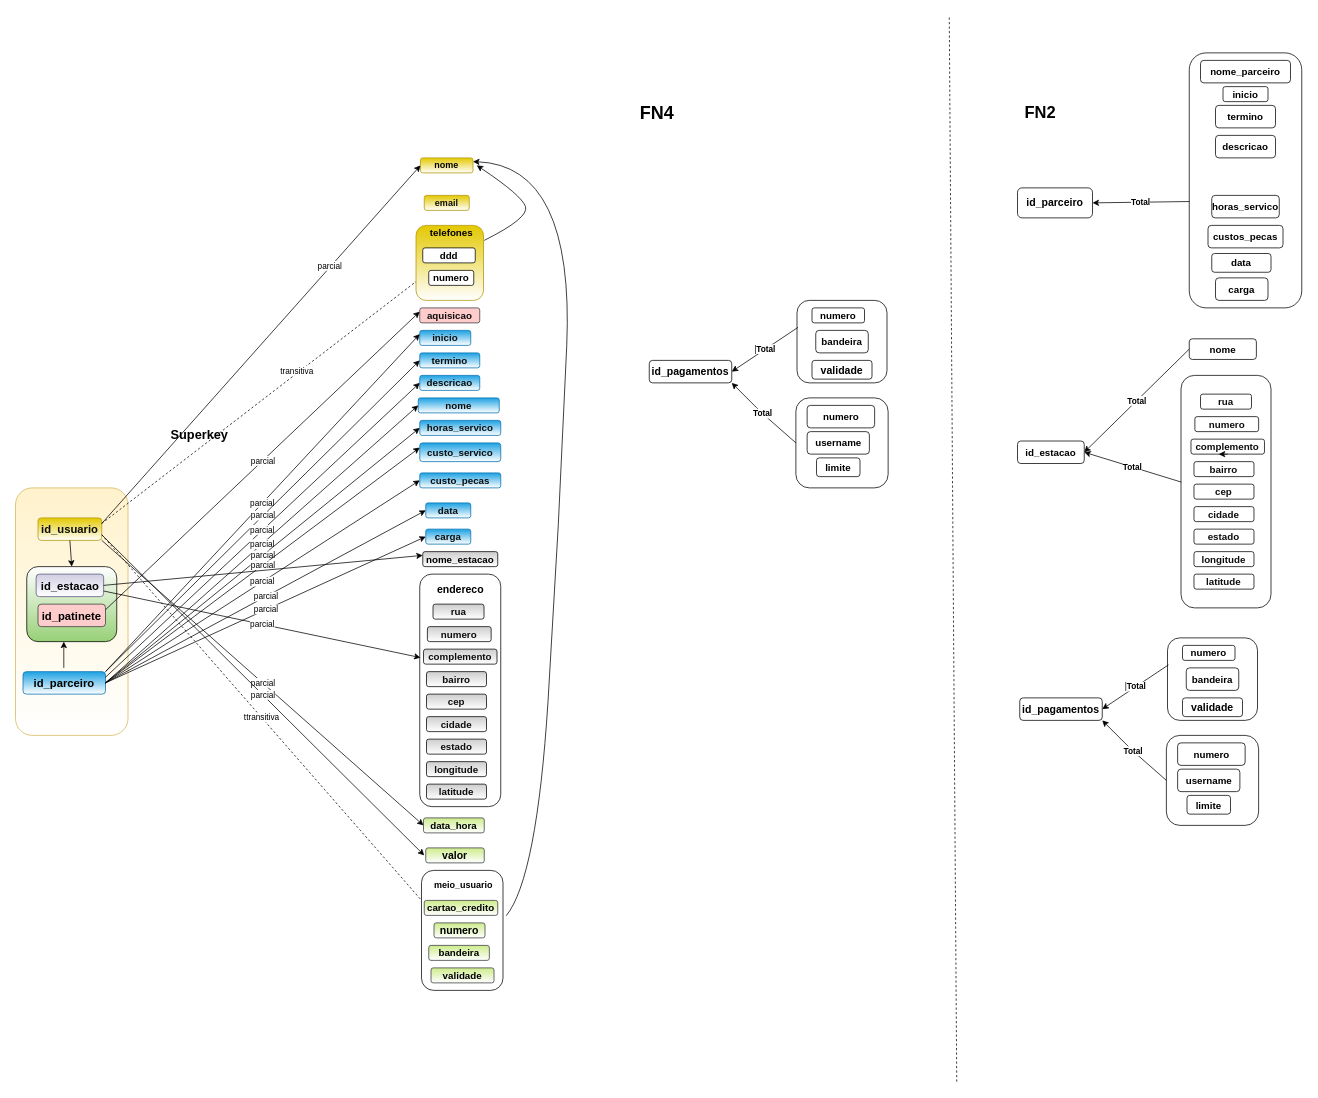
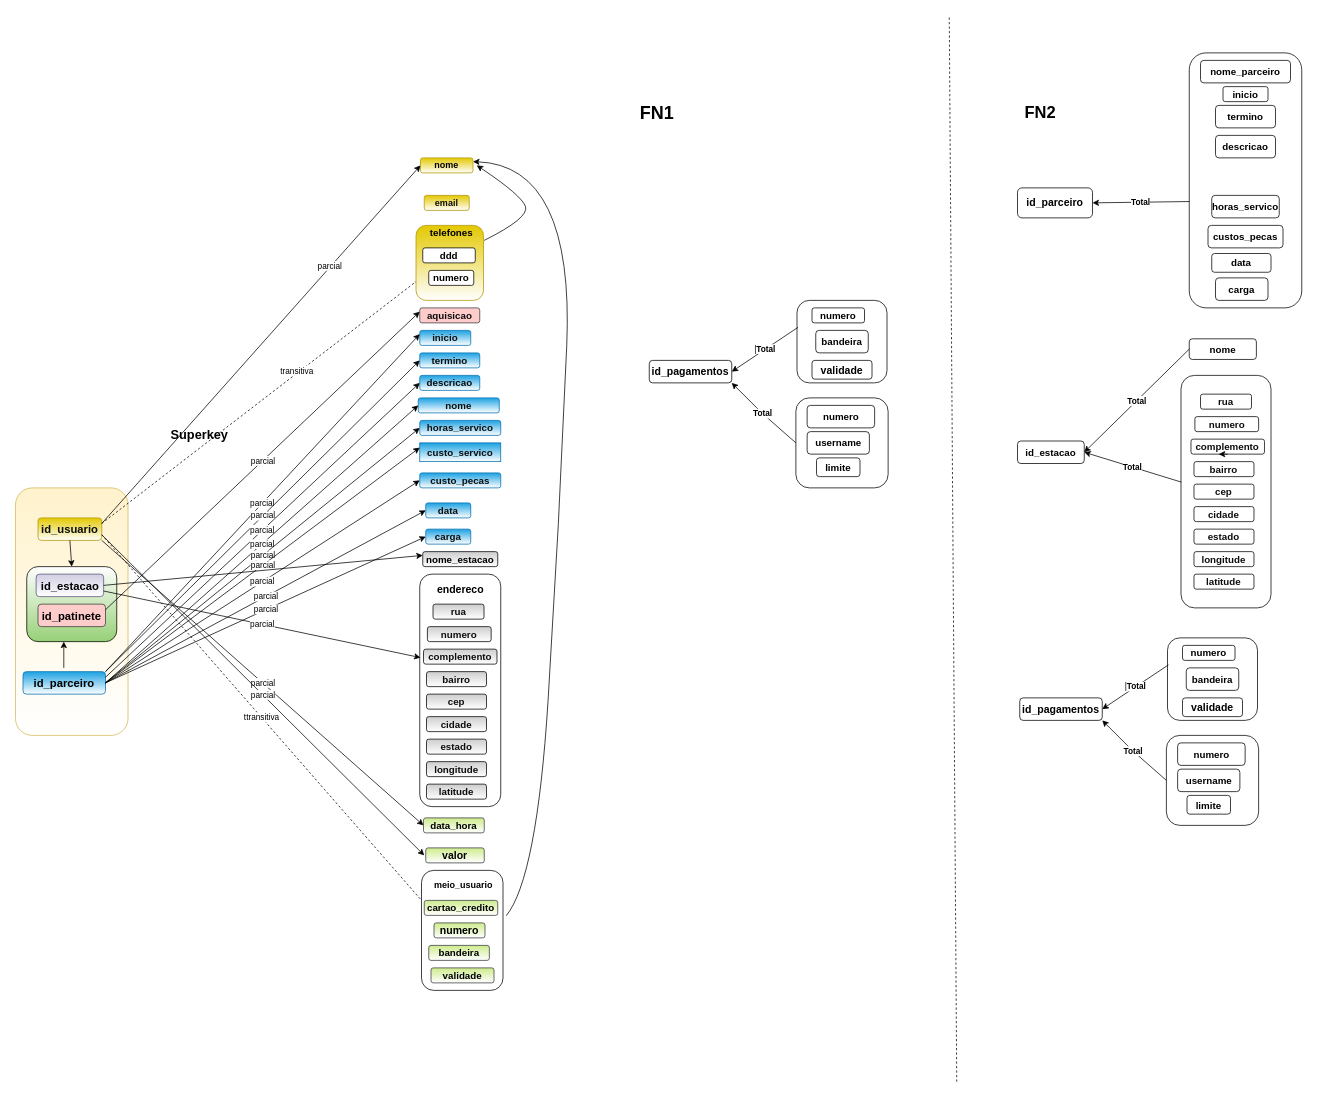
node "FN4": label "FN4" -> "FN1"
node "custo_servico": shape rounded rectangle -> rectangle
